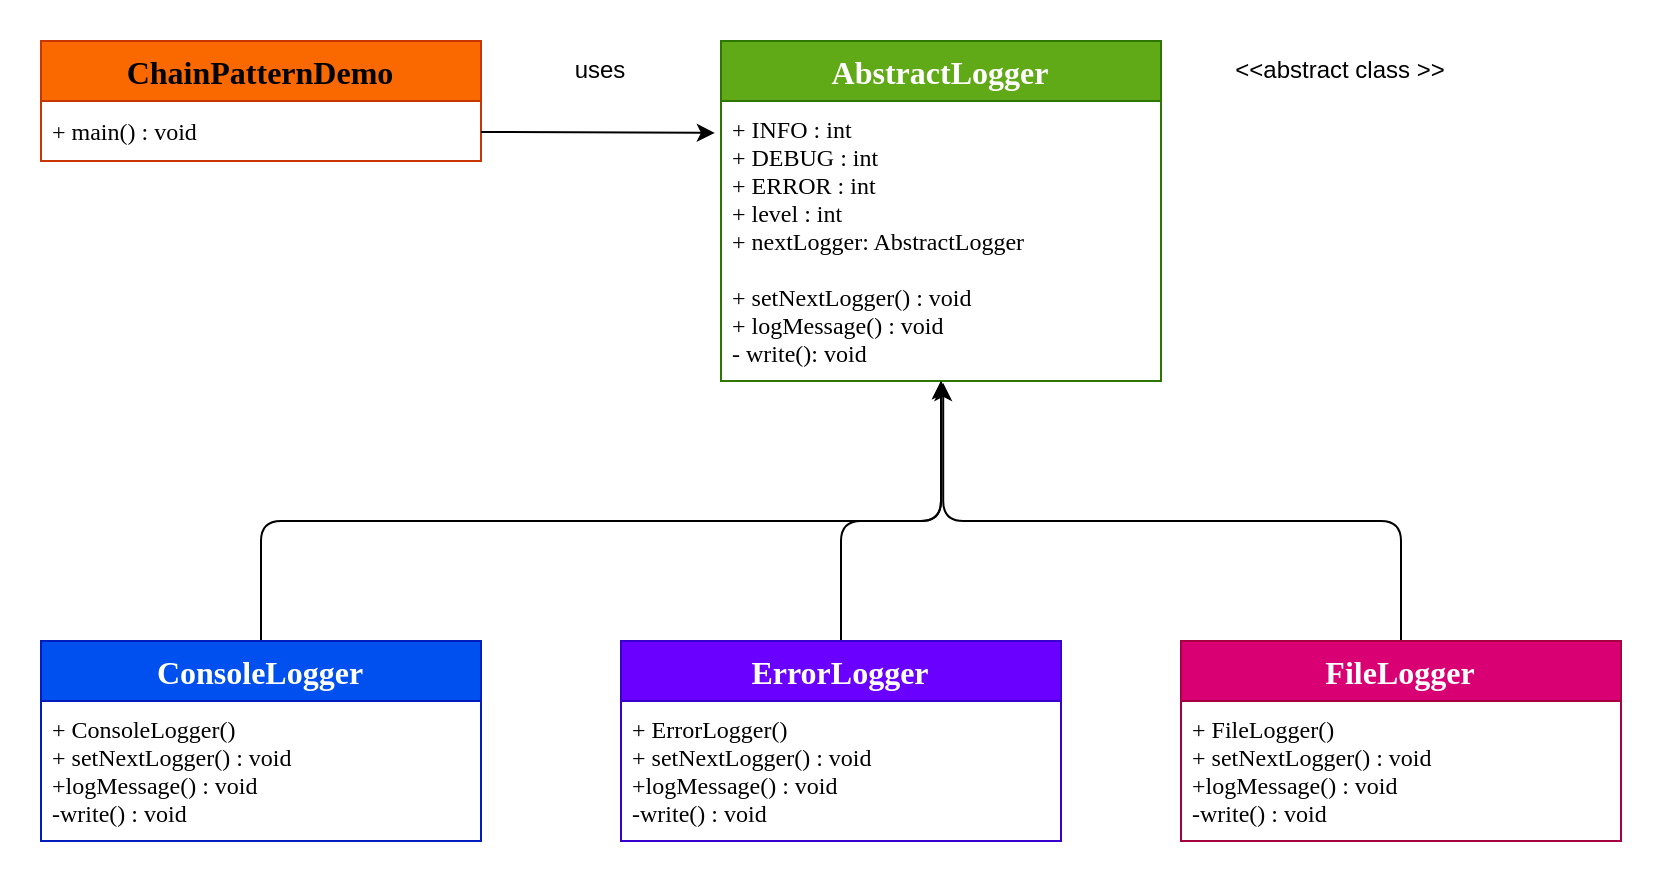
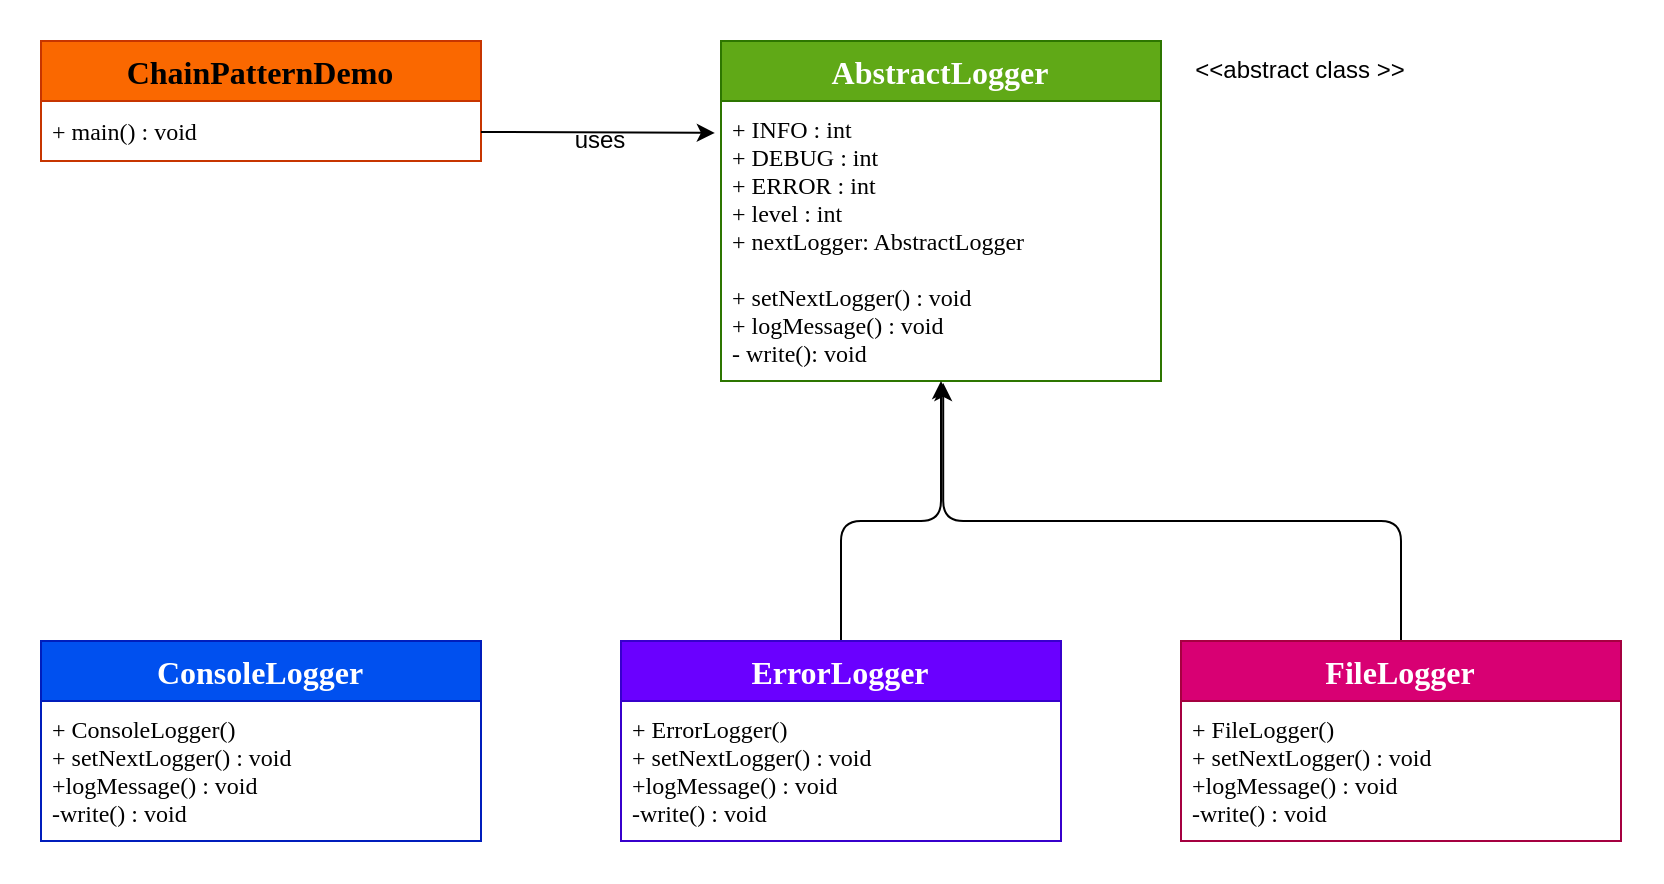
node "uses": moved (601, 71) -> (601, 141)
node "<<abstract class >>": moved (1341, 71) -> (1301, 71)
edge "ConsoleLogger" -> "AbstractLogger": removed
